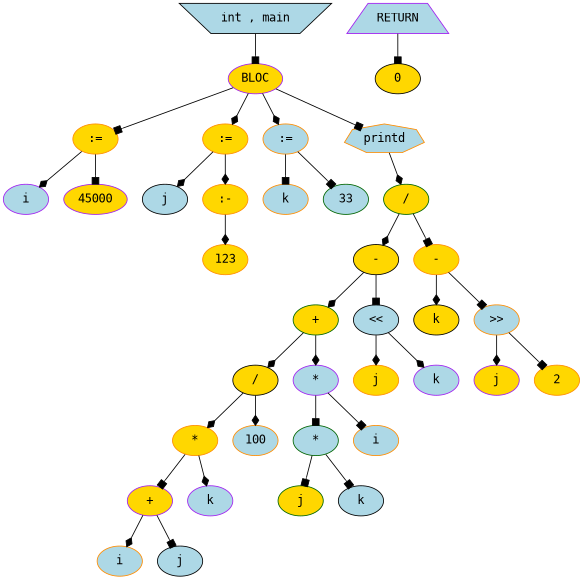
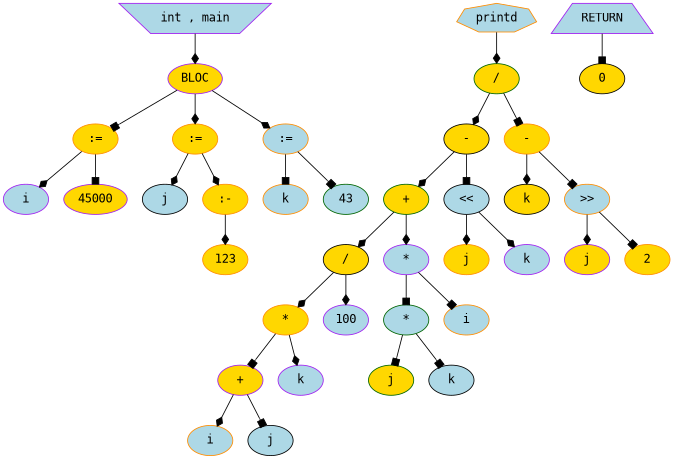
node "int , main": color black -> purple
edge "int , main" -> "BLOC": arrowhead box -> diamond
edge "BLOC" -> "printd": removed
node "33": label "33" -> "43"
node "100": color darkorange -> purple
